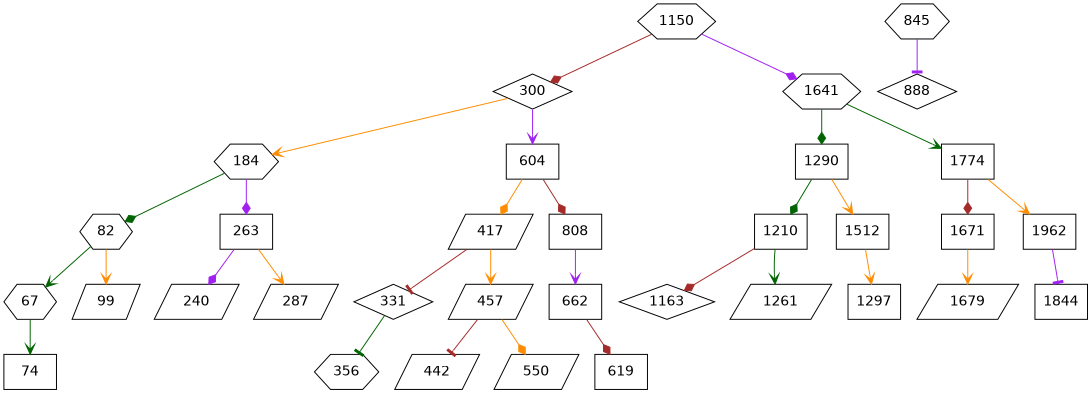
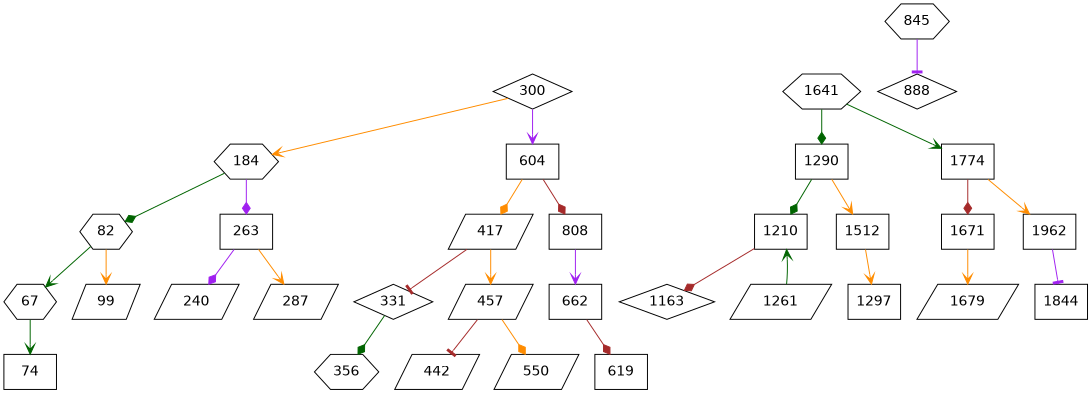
node "1150": removed
edge "1210" -> "1261": reversed
edge "331" -> "356": arrowhead tee -> diamond
